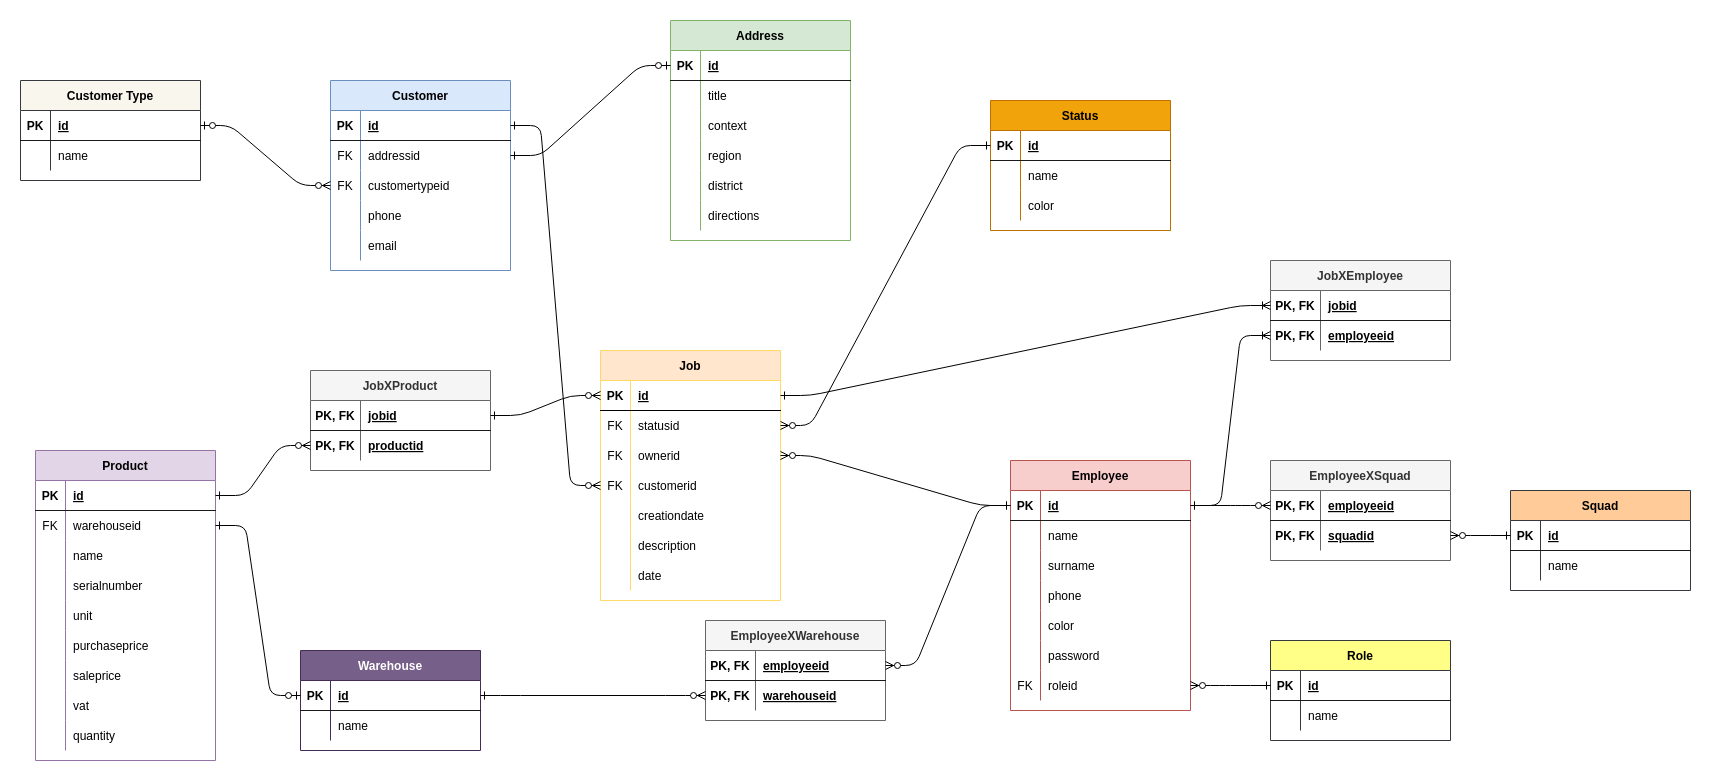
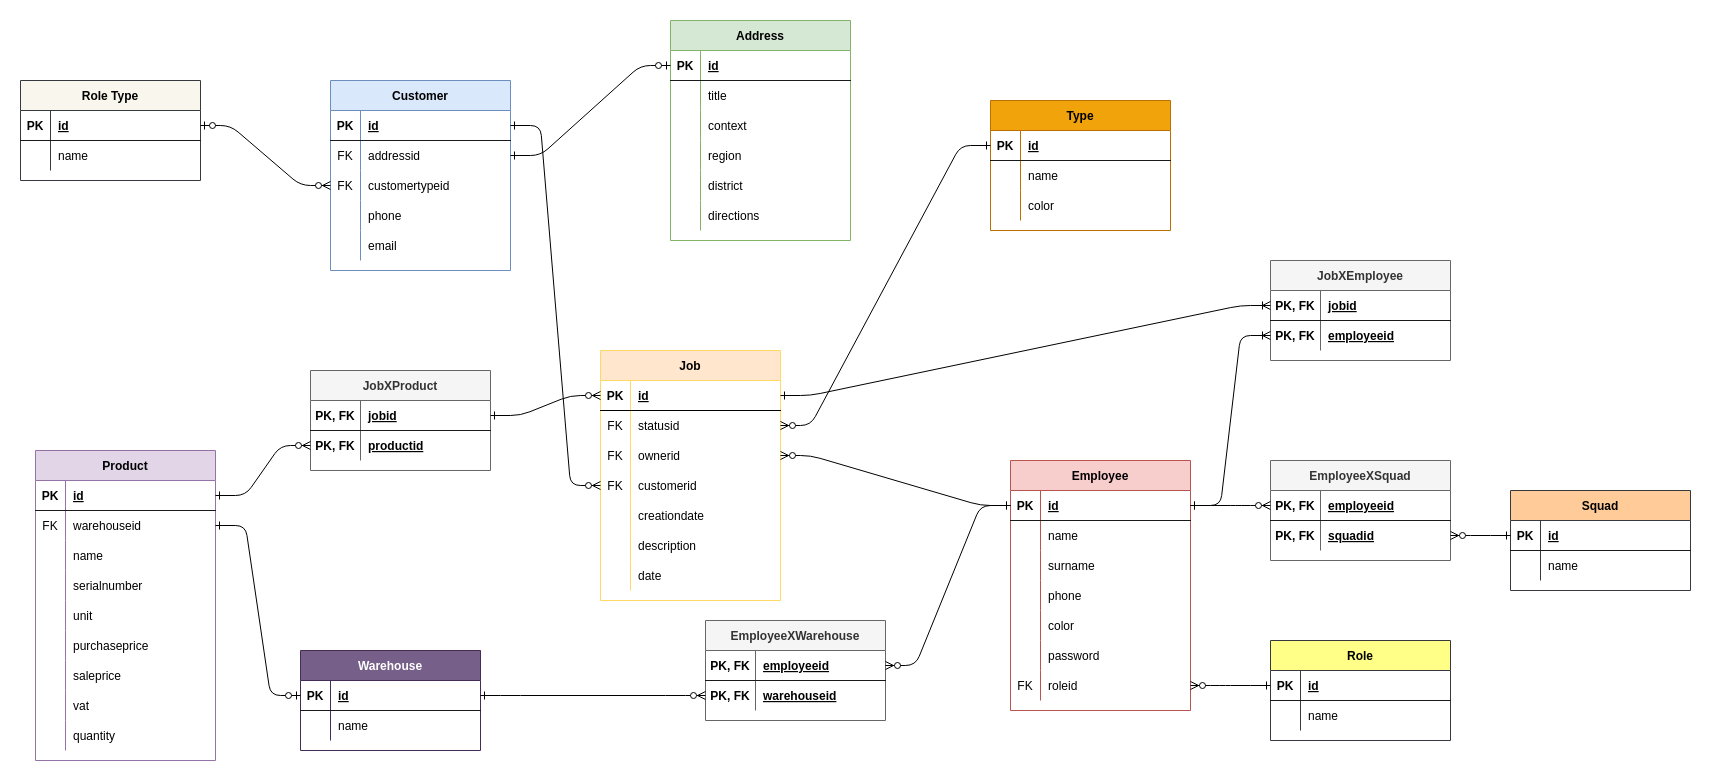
node "Customer Type": label "Customer Type" -> "Role Type"
node "Status": label "Status" -> "Type"
